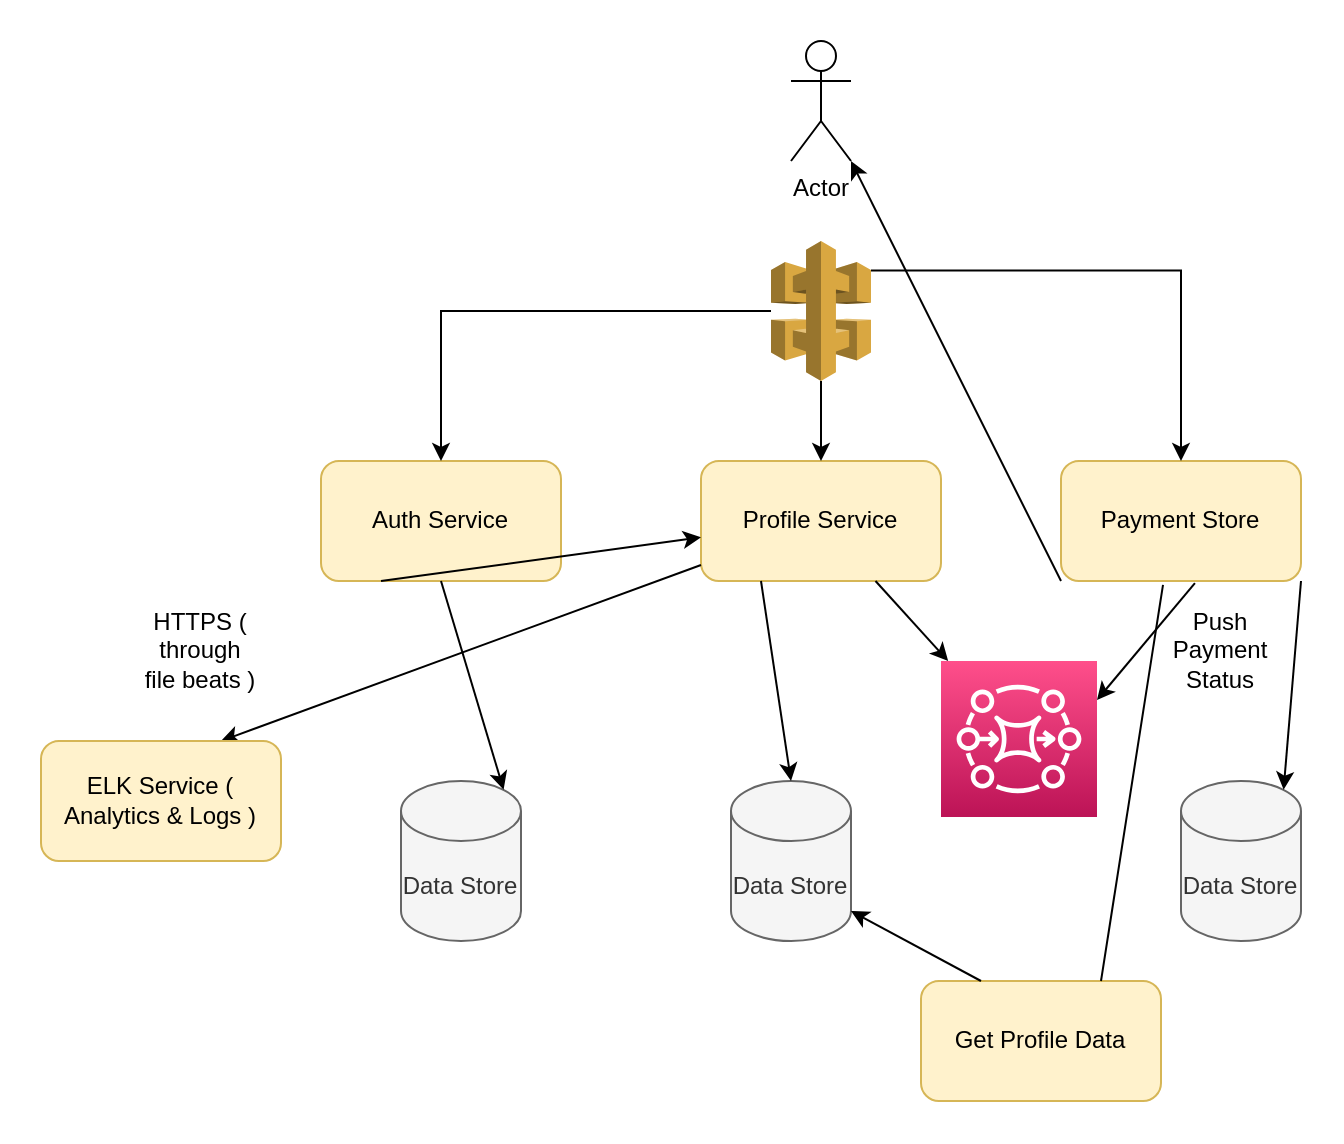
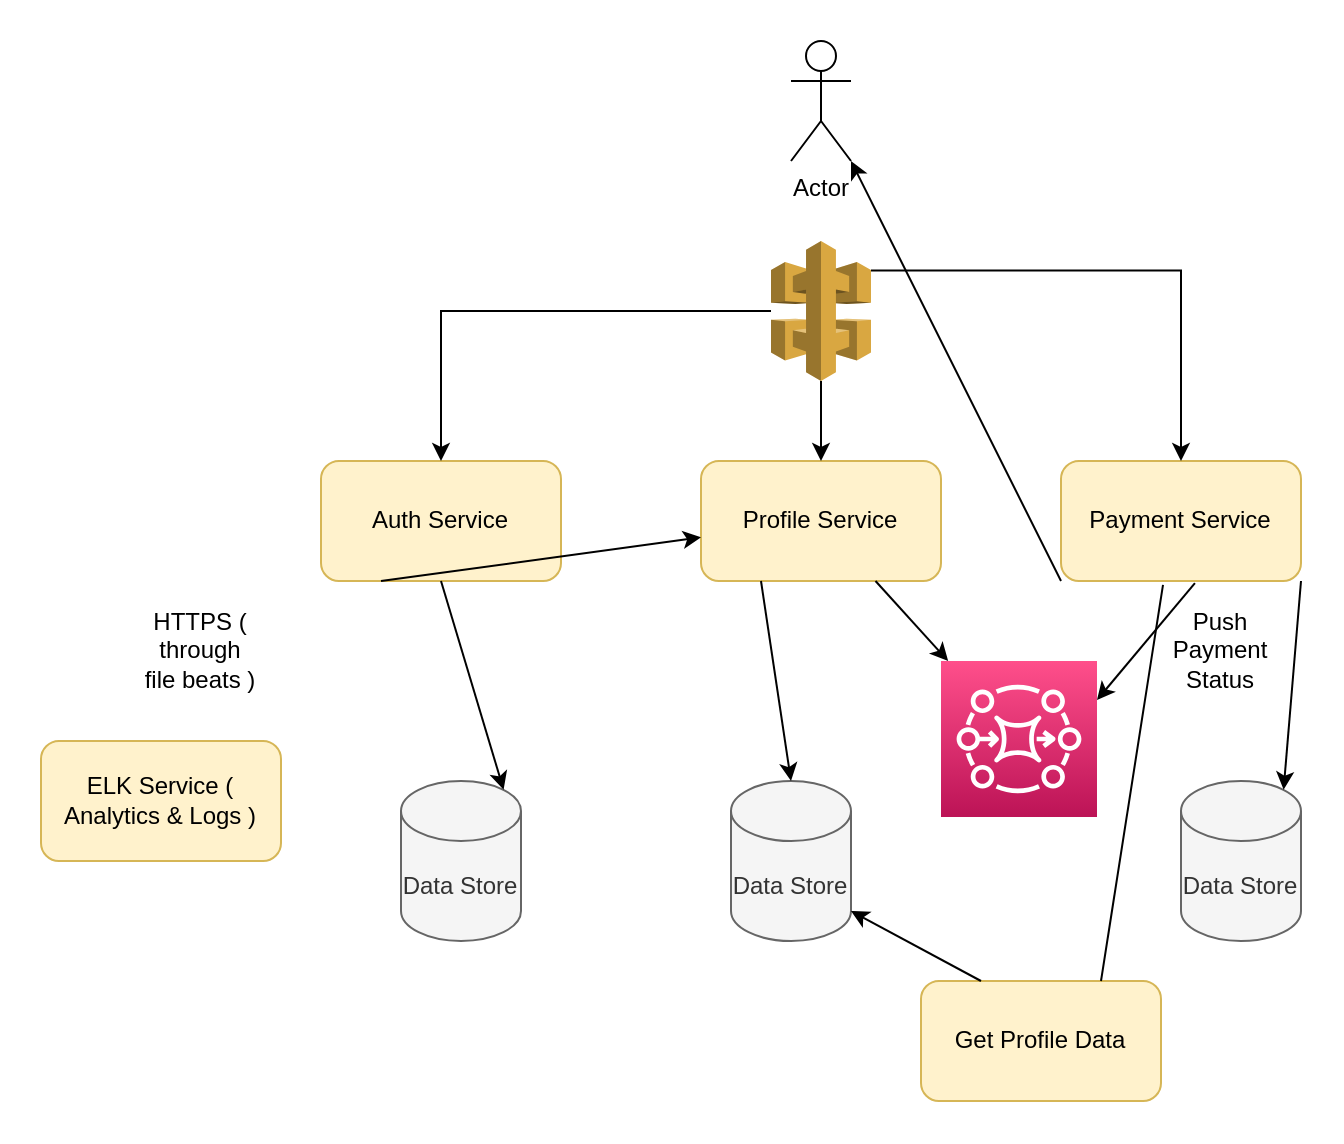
node "Payment Store": label "Payment Store" -> "Payment Service"
edge "Profile Service" -> "ELK Service ( Analytics & Logs )": removed
